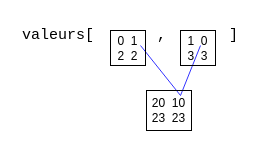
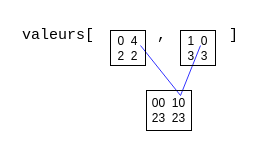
node "0 1 2 2": label "0 1 2 2" -> "0 4 2 2"
node "20 10 23 23": label "20 10 23 23" -> "00 10 23 23"
